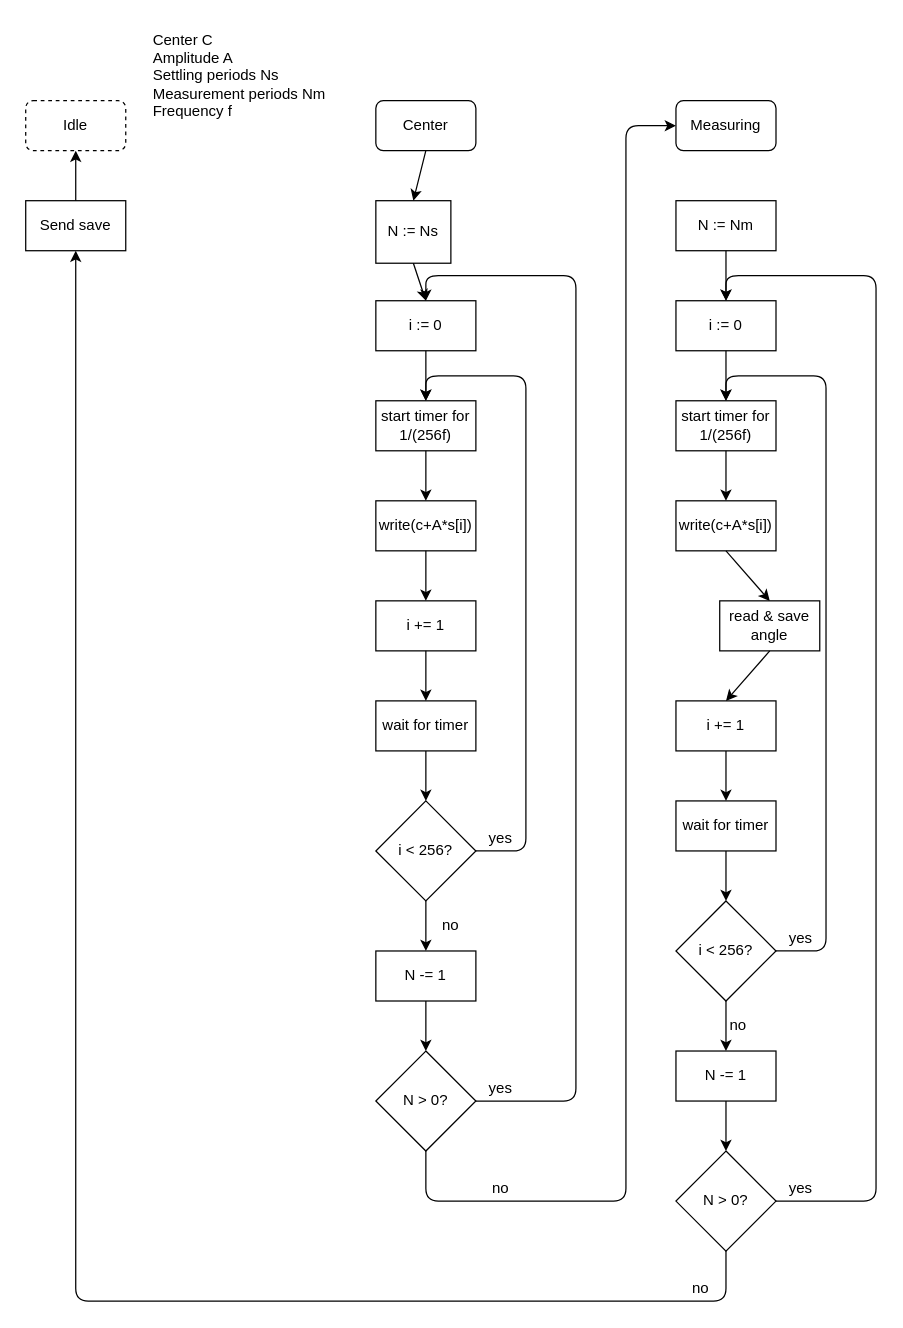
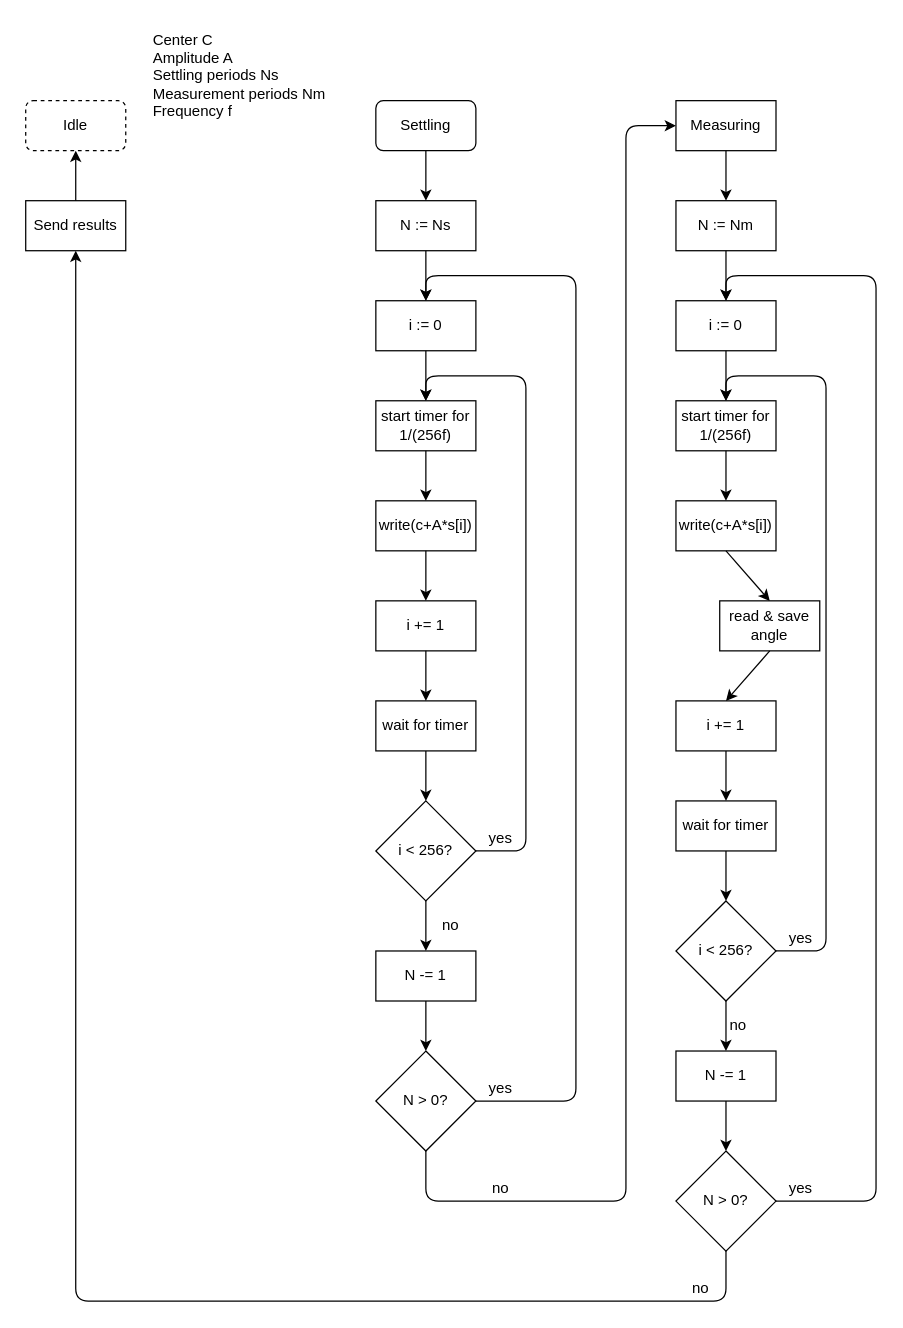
node "Center": label "Center" -> "Settling"
node "Measuring": shape rounded rectangle -> rectangle
edge "Measuring" -> "N := Nm": added
node "Send save": label "Send save" -> "Send results"
node "N := Ns": size 75x63 -> 100x50
